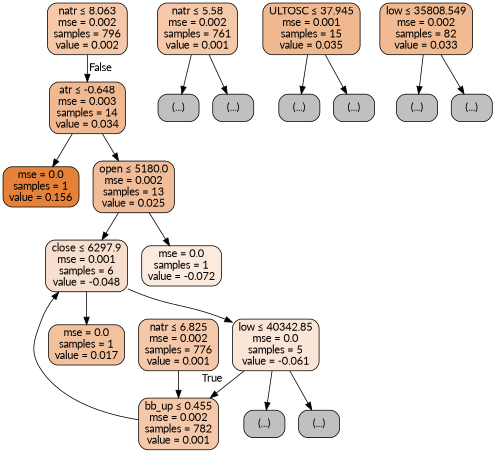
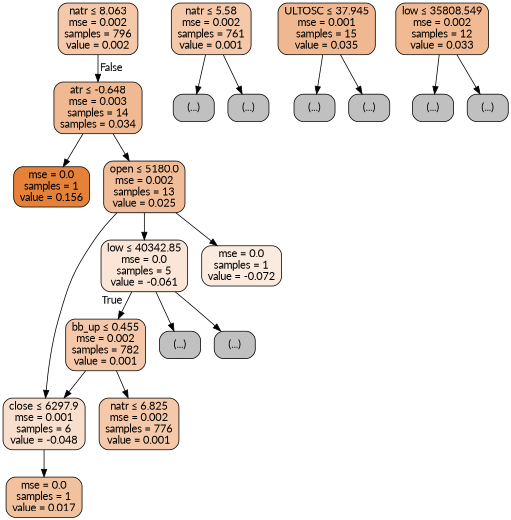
node "low ≤ 35808.549": text "samples = 82" -> "samples = 12"
node "atr ≤ -0.648": text "value = 0.034" -> "samples = 0.034"
edge "close ≤ 6297.9" -> "low ≤ 40342.85": now "open ≤ 5180.0" -> "low ≤ 40342.85"
edge "natr ≤ 6.825" -> "bb_up ≤ 0.455": reversed
